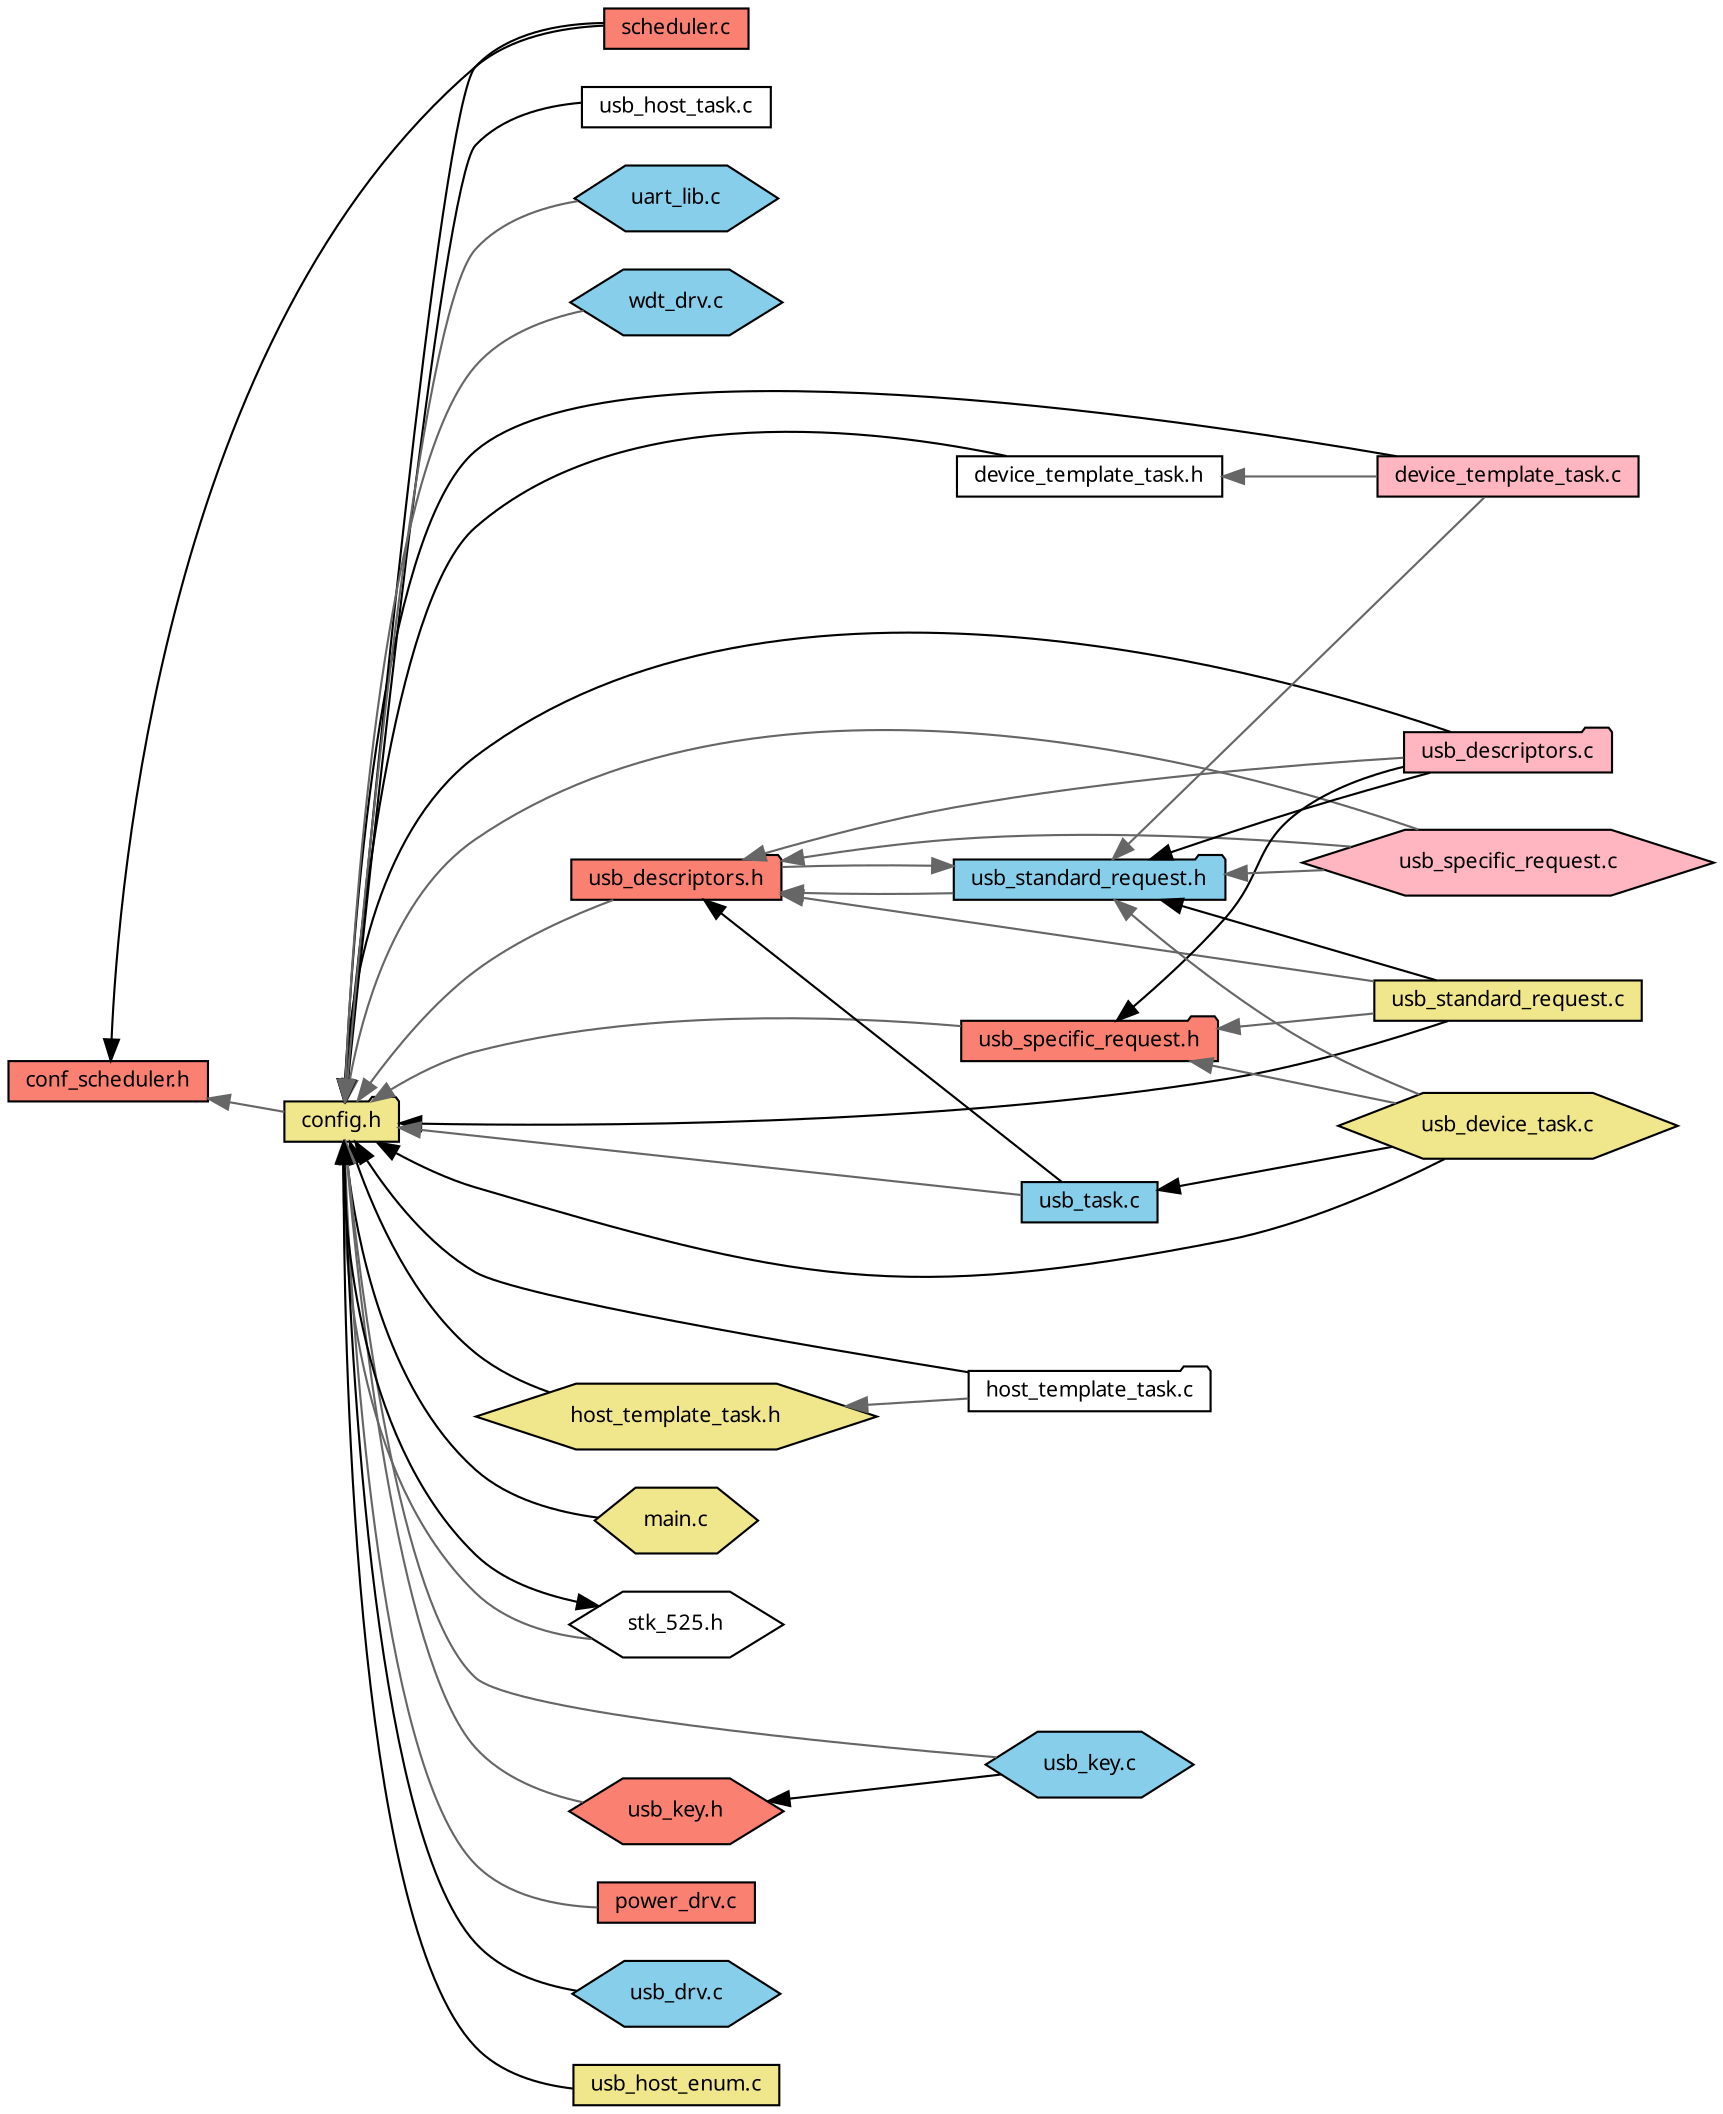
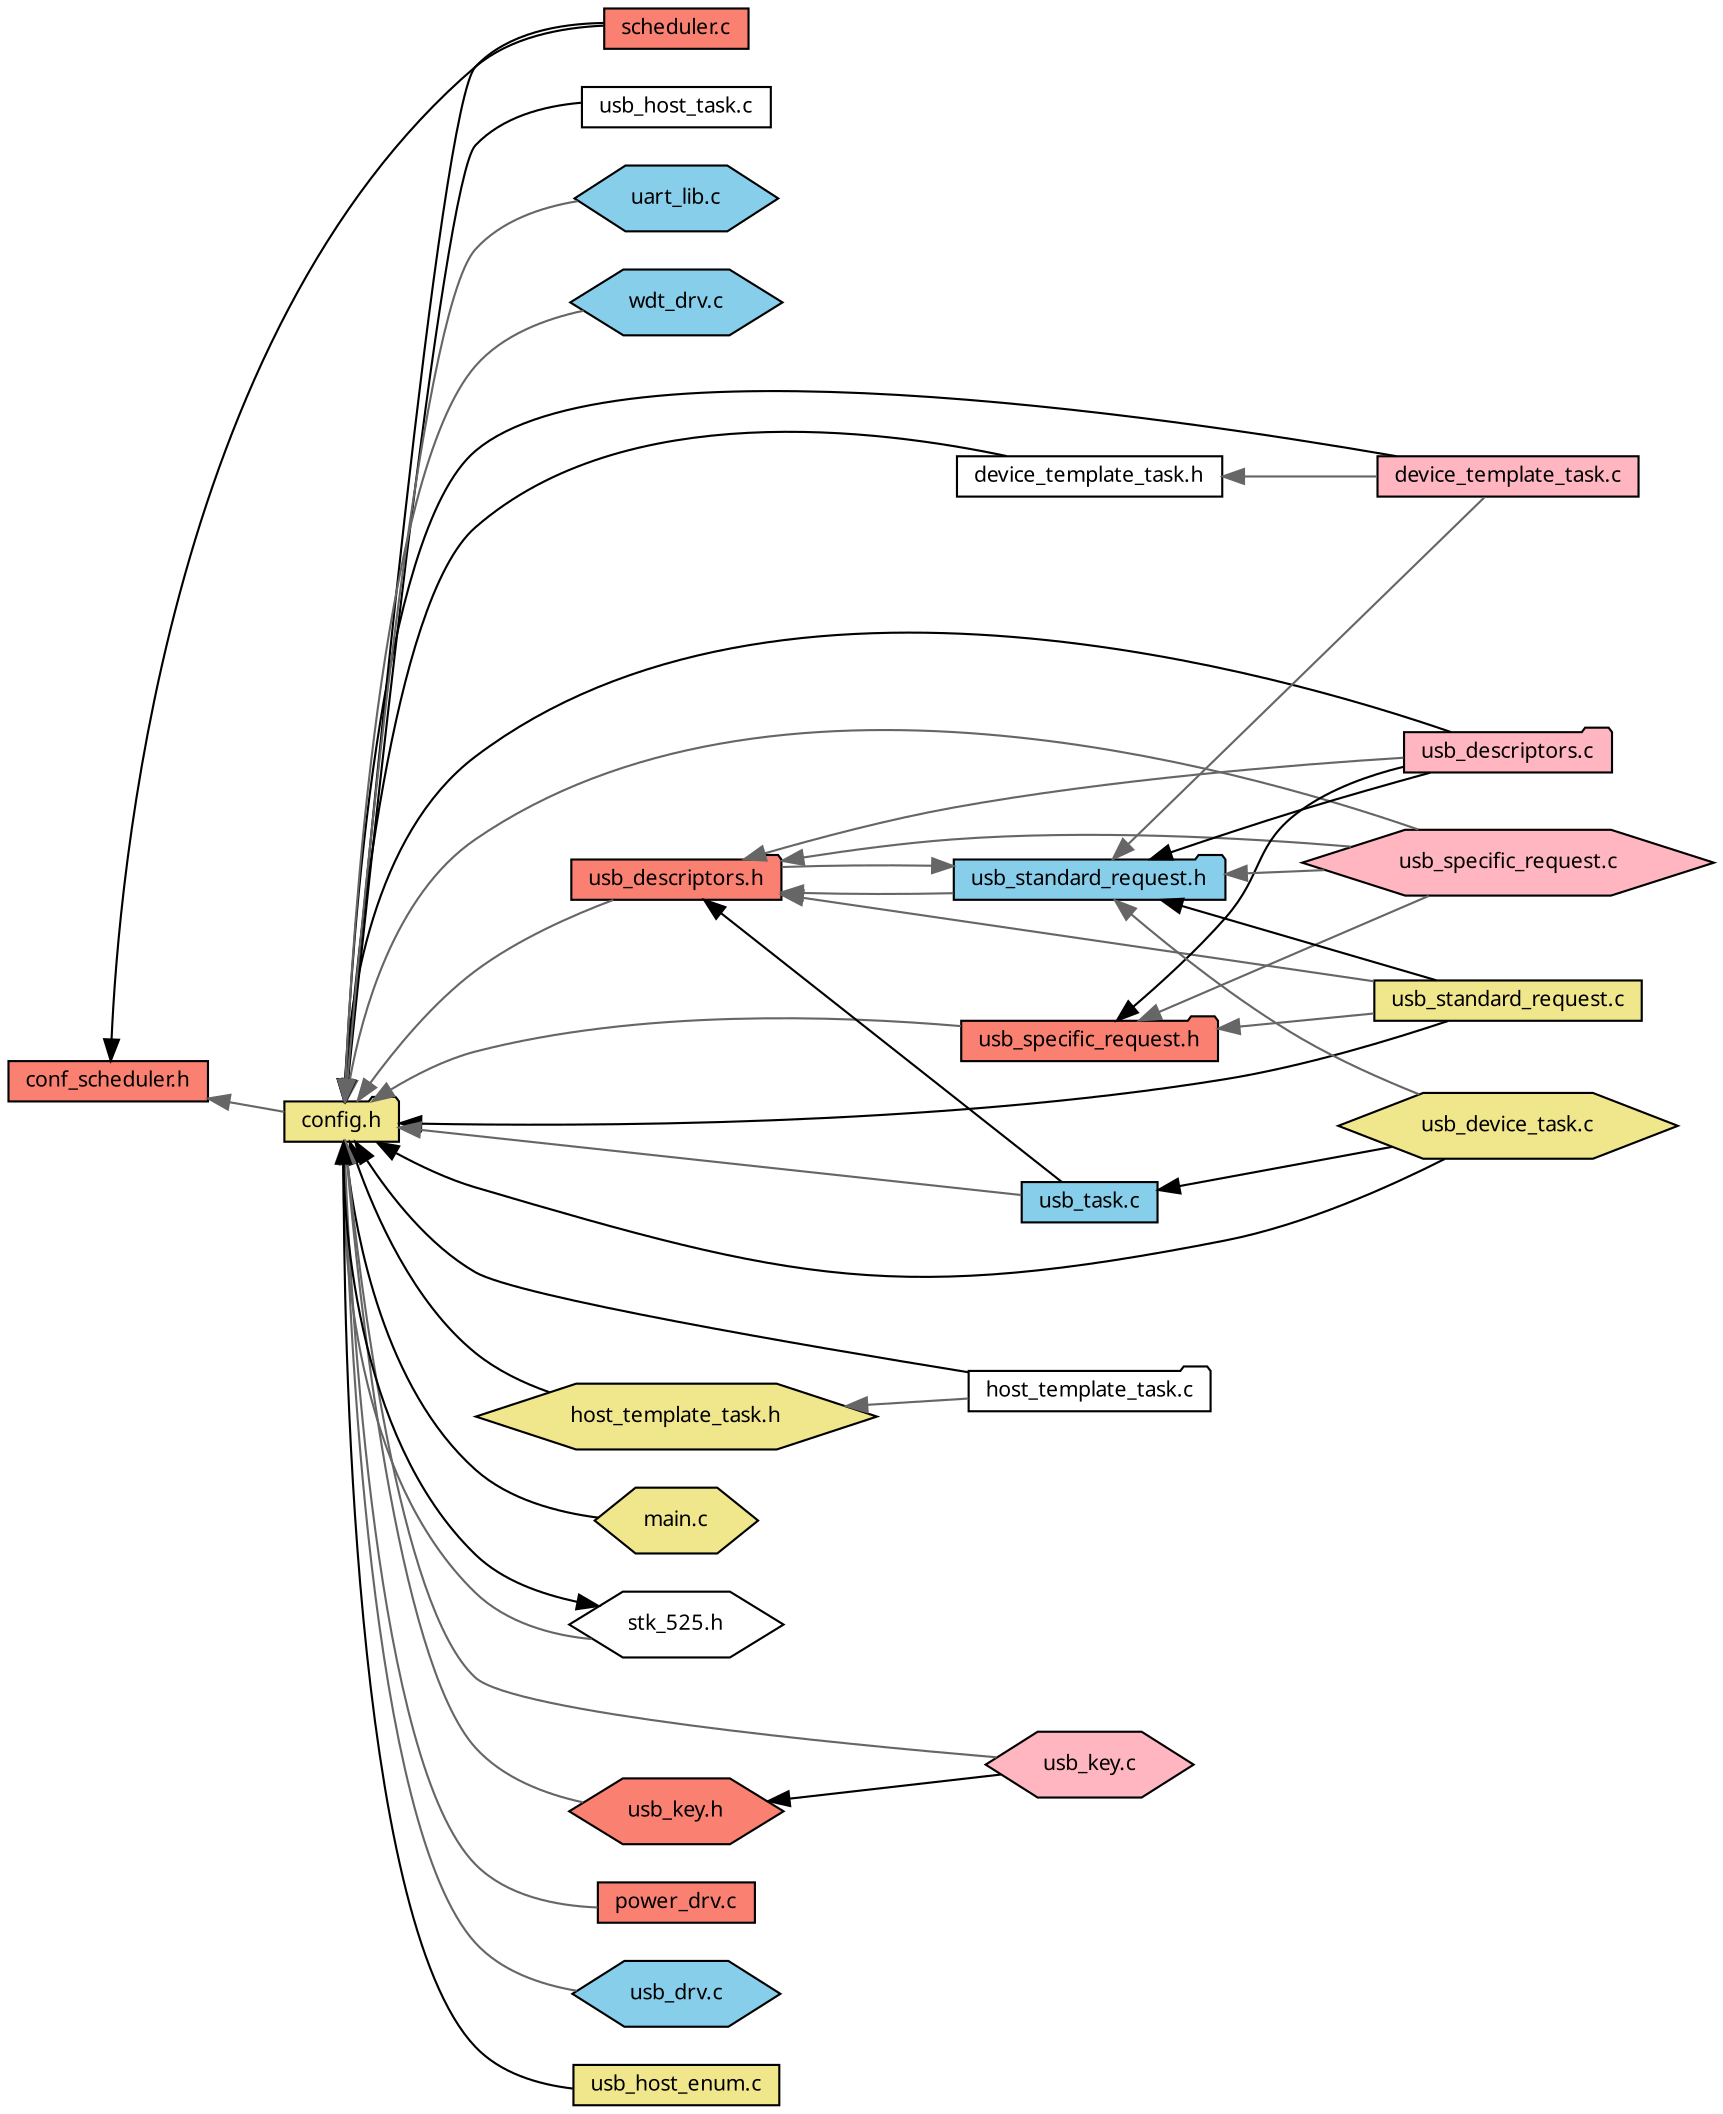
edge "usb_device_task.c" -> "usb_specific_request.h": now "usb_specific_request.c" -> "usb_specific_request.h"
edge "usb_drv.c" -> "config.h": color black -> gray40
node "usb_key.c": fillcolor skyblue -> lightpink
